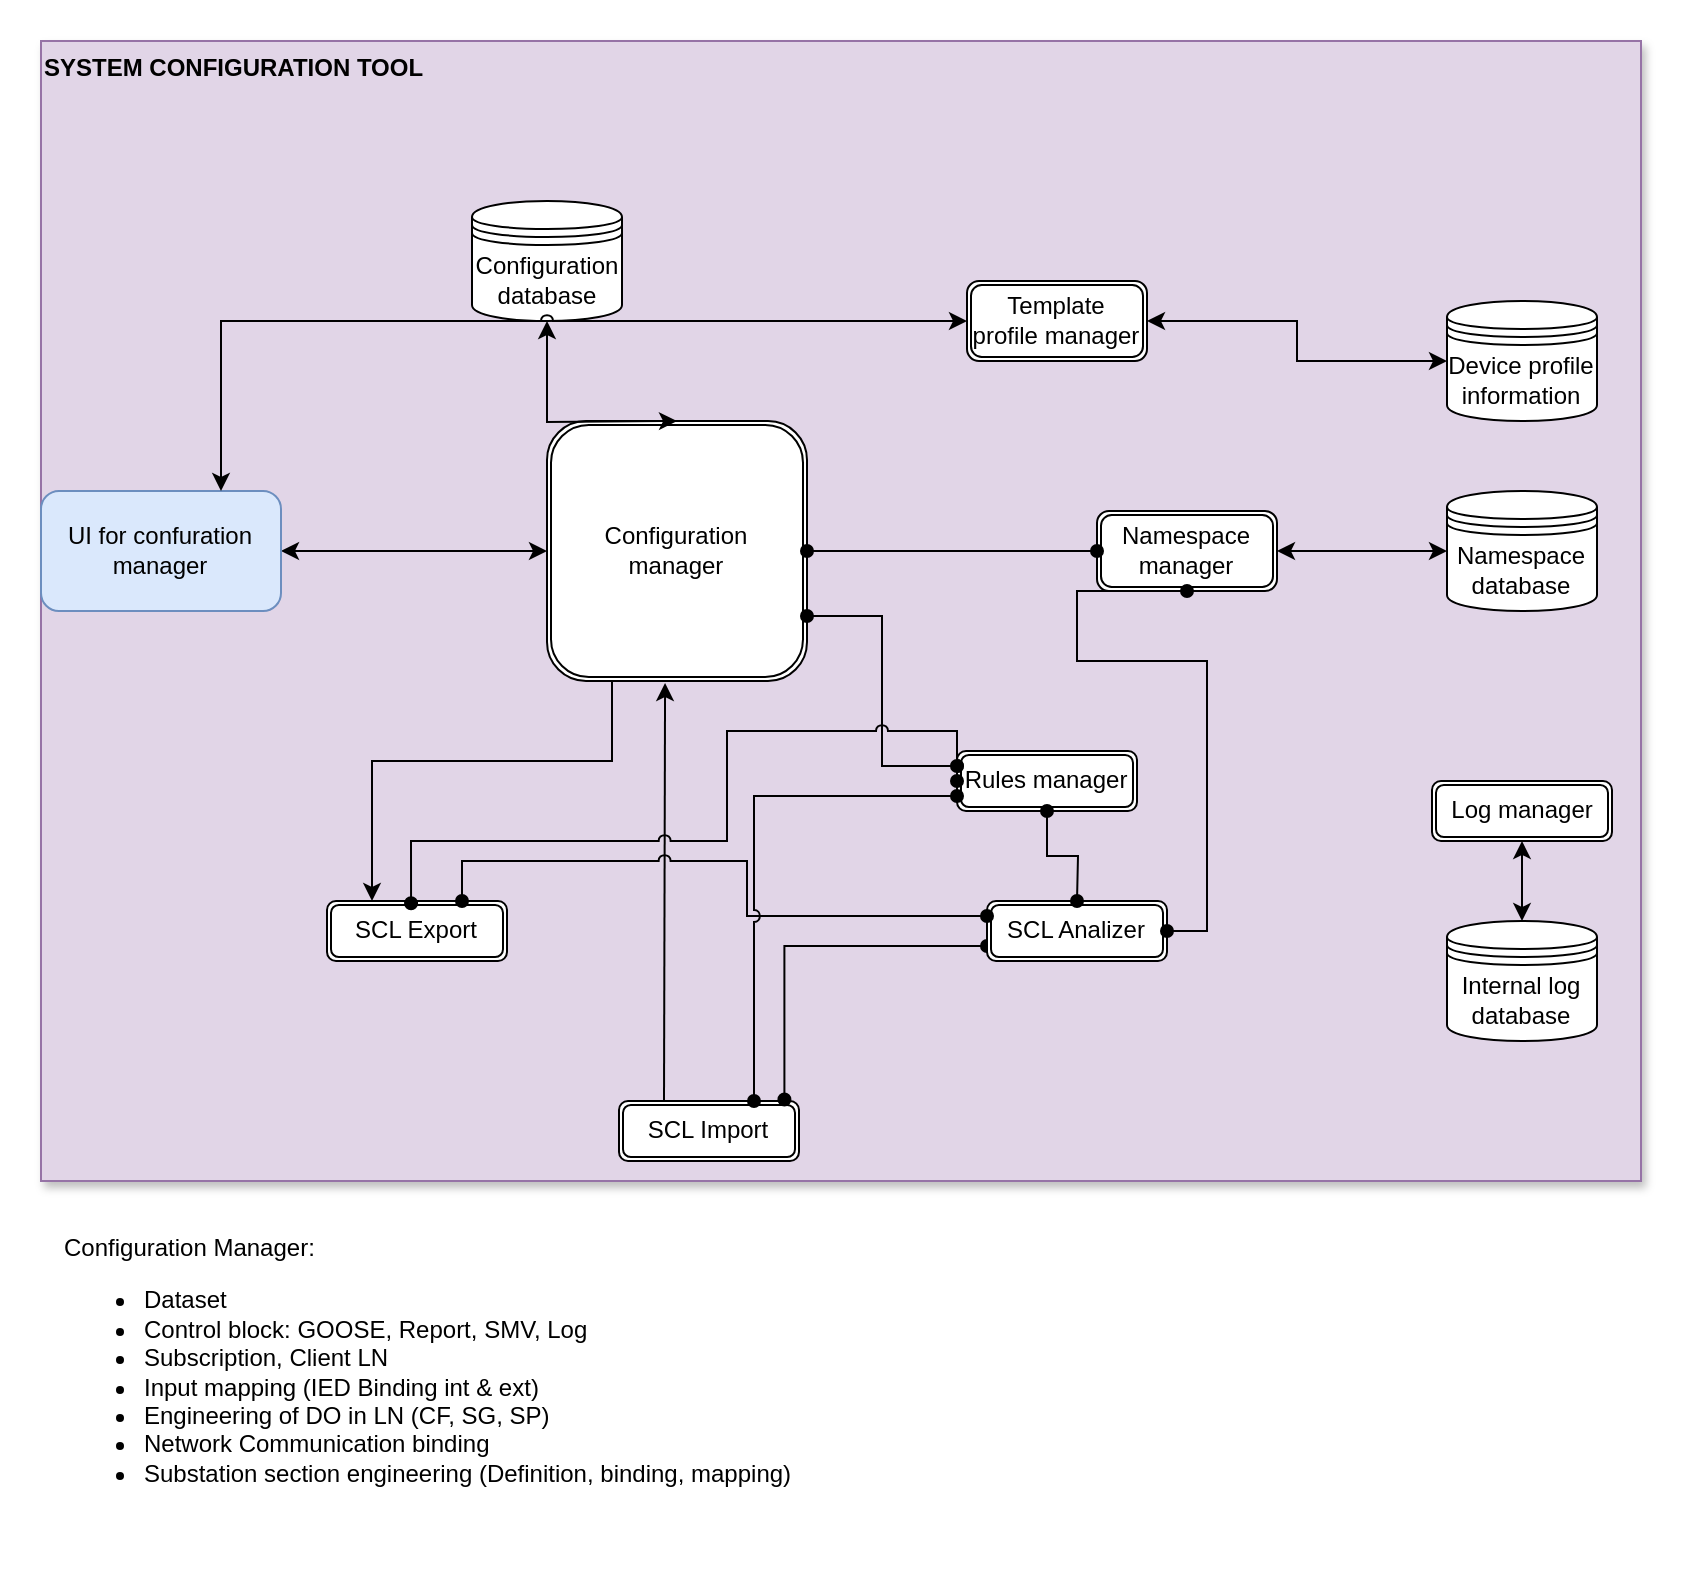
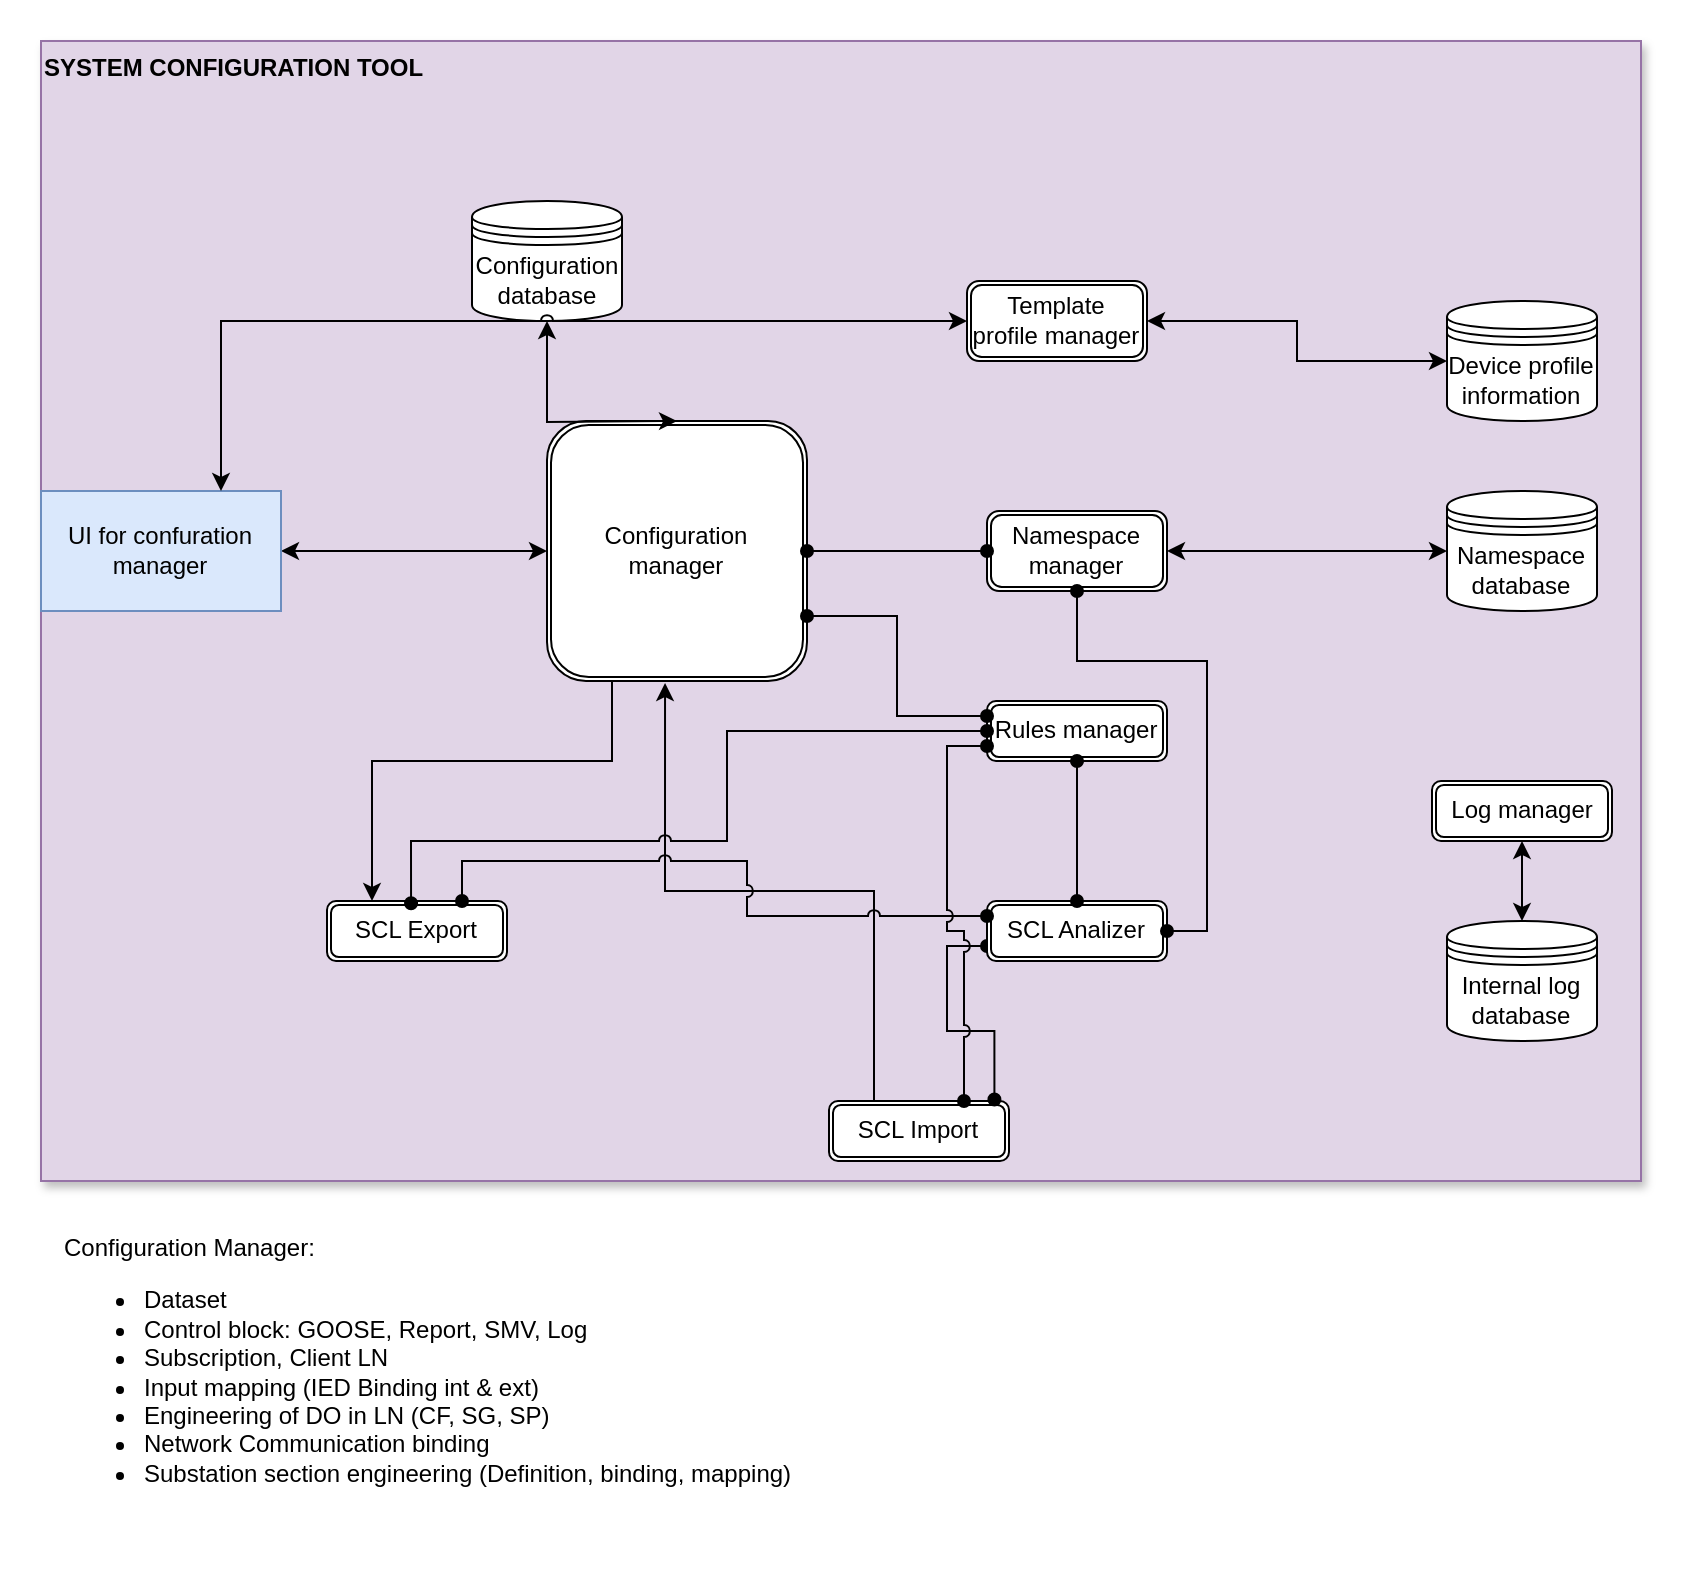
node "UI for confuration manager": shape rounded rectangle -> rectangle
node "Namespace manager": moved (1187, 551) -> (1077, 551)
node "Rules manager": moved (1047, 781) -> (1077, 731)
node "SCL Import": moved (709, 1131) -> (919, 1131)
